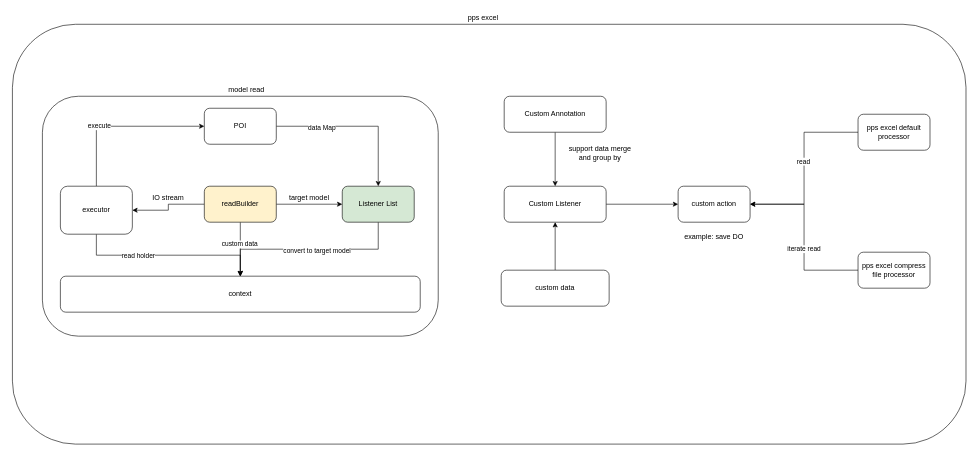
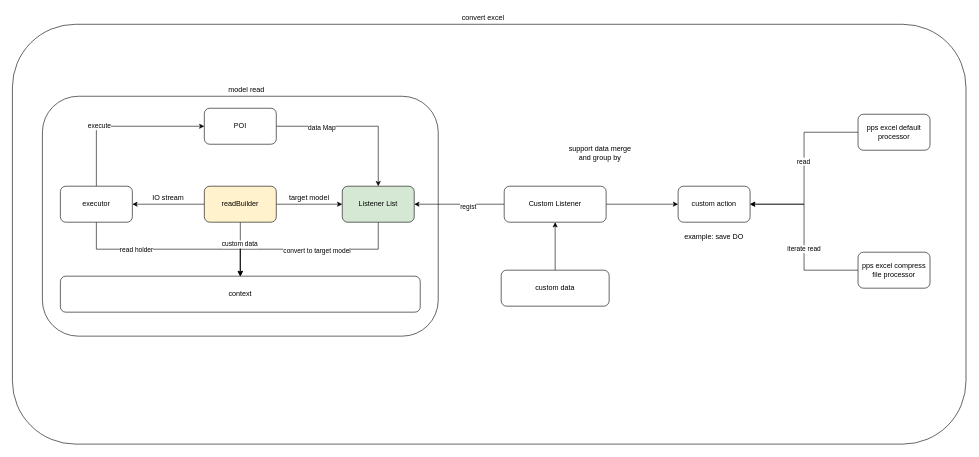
node "pps excel": label "pps excel" -> "convert excel"
node "Custom Annotation": removed
edge "Custom Annotation" -> "Custom Listener": removed
edge "Custom Listener" -> "Listener List": added, label "regist"
node "executor": size 72x48 -> 72x36
